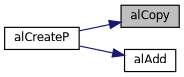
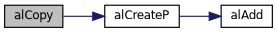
edge "alCreateP" -> "alCopy": reversed
